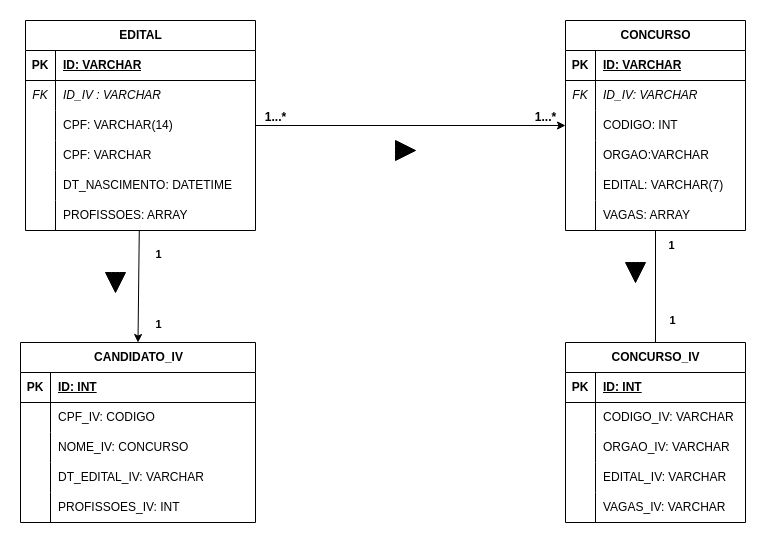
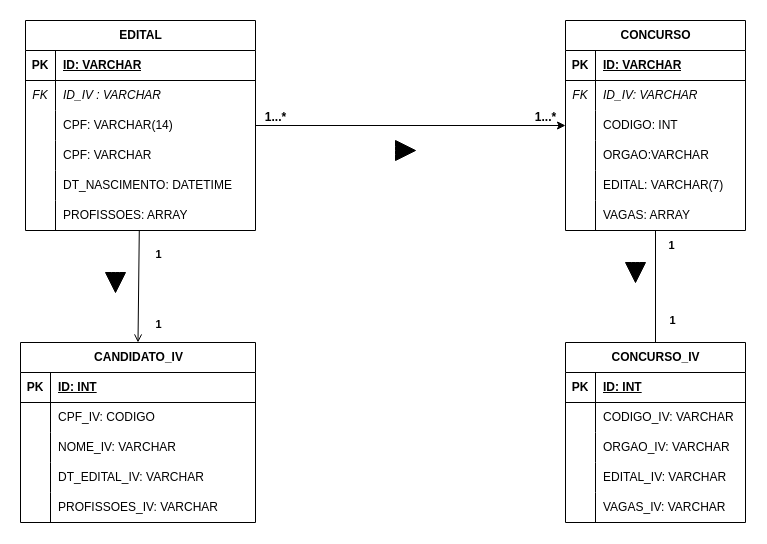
edge "EDITAL" -> "CANDIDATO_IV": arrowhead classic -> open
node "NOME_IV: CONCURSO": label "NOME_IV: CONCURSO" -> "NOME_IV: VARCHAR"
node "PROFISSOES_IV: INT": label "PROFISSOES_IV: INT" -> "PROFISSOES_IV: VARCHAR"
